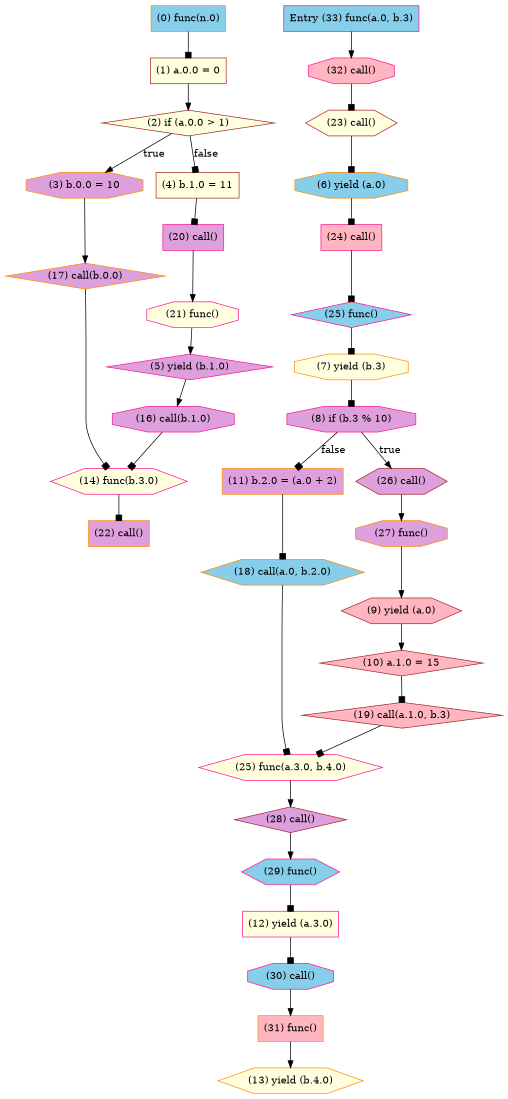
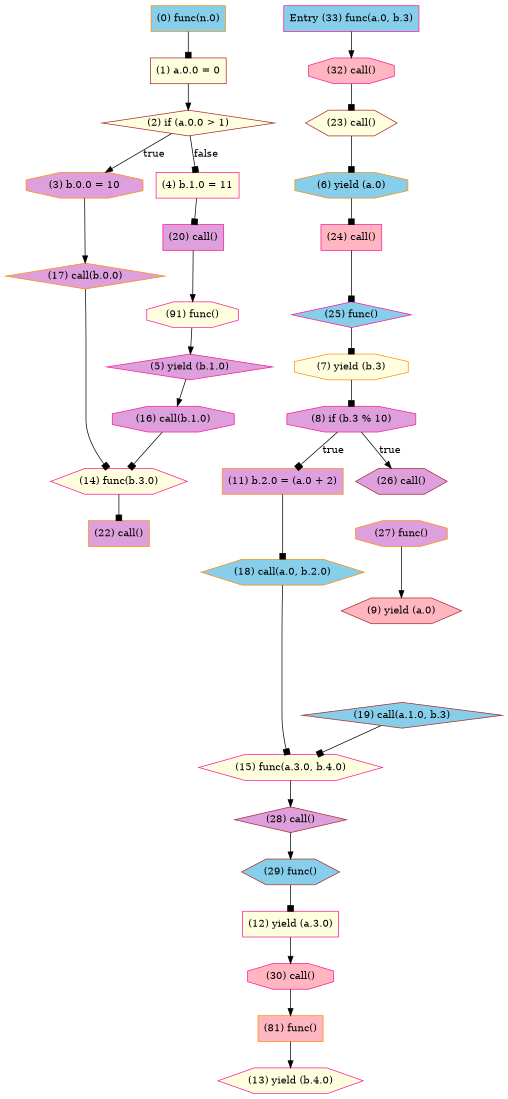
node "(4) b.1.0 = 11": color brown -> deeppink
node "(21) func()": label "(21) func()" -> "(91) func()"
edge "(8) if (b.3 % 10)" -> "(11) b.2.0 = (a.0 + 2)": label "false" -> "true"
edge "(26) call()" -> "(27) func()": removed
node "(10) a.1.0 = 15": removed
node "(19) call(a.1.0, b.3)": fillcolor lightpink -> skyblue
node "(25) func(a.3.0, b.4.0)": label "(25) func(a.3.0, b.4.0)" -> "(15) func(a.3.0, b.4.0)"
node "(29) func()": color deeppink -> brown
edge "(12) yield (a.3.0)" -> "(30) call()": arrowhead box -> normal
node "(30) call()": fillcolor skyblue -> lightpink
node "(31) func()": label "(31) func()" -> "(81) func()"
node "(13) yield (b.4.0)": color darkorange -> deeppink
